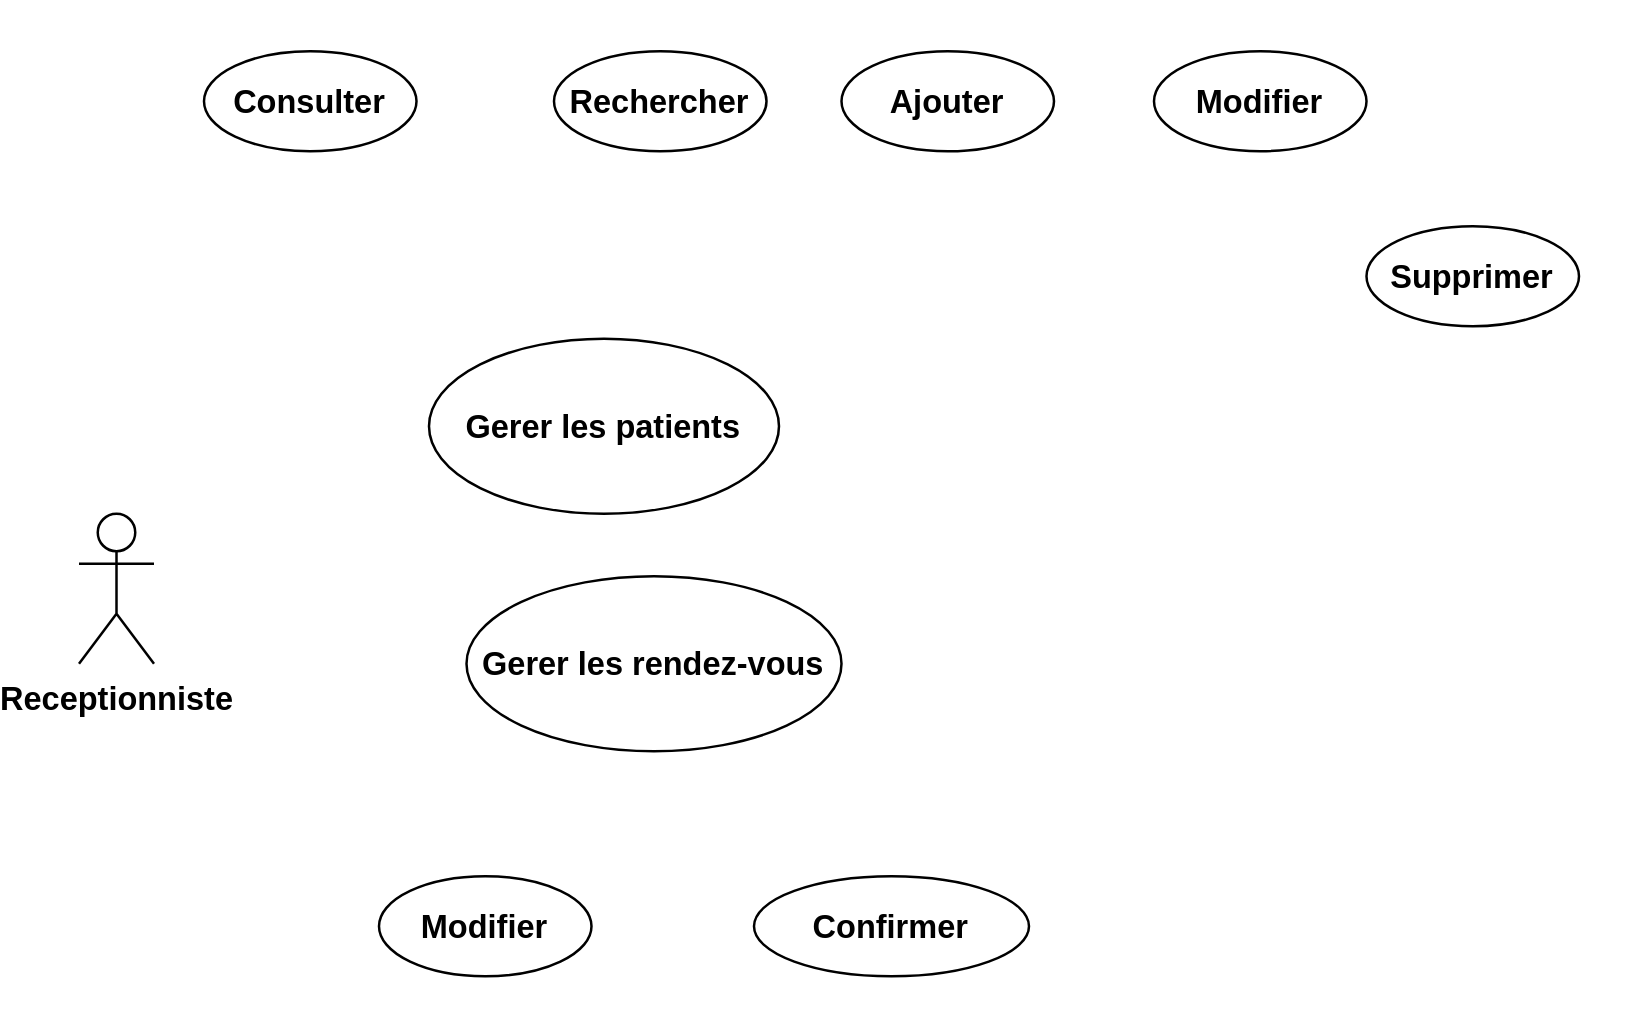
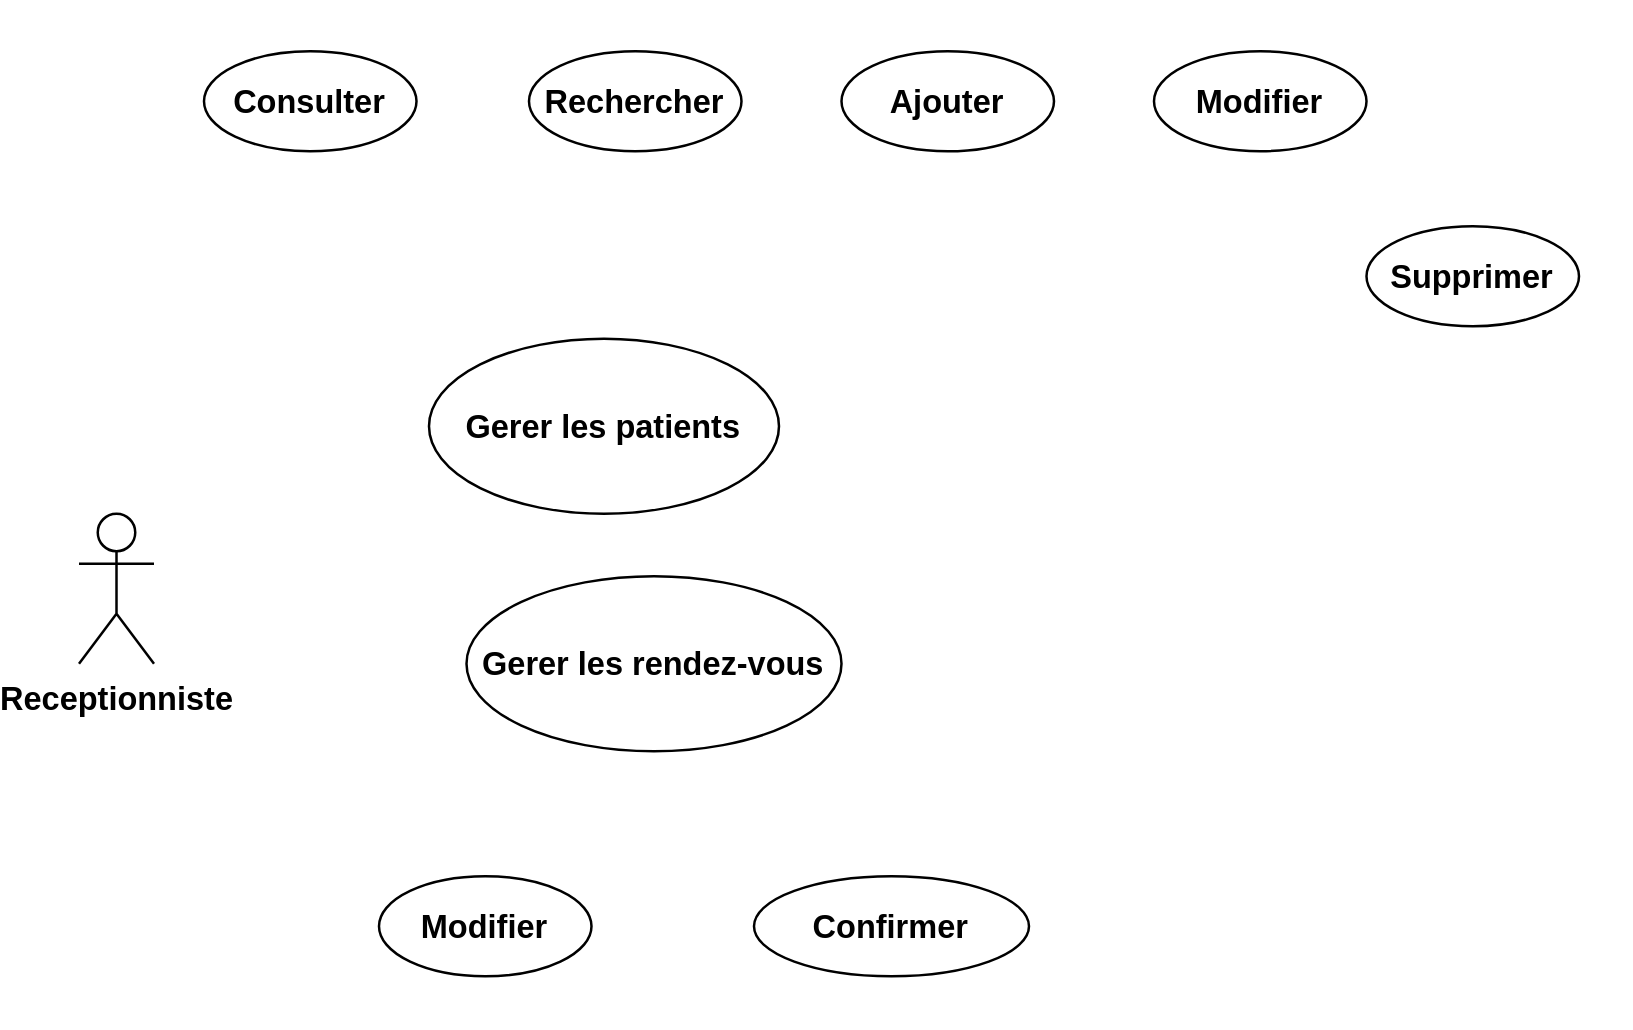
node "Rechercher": moved (660, 101) -> (635, 101)
